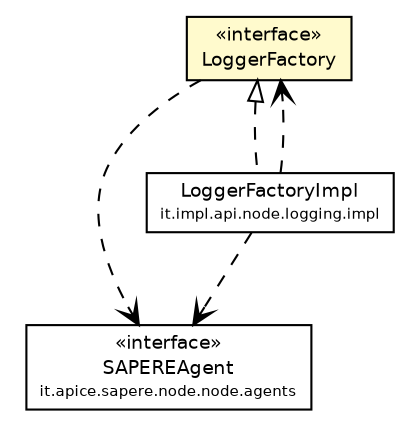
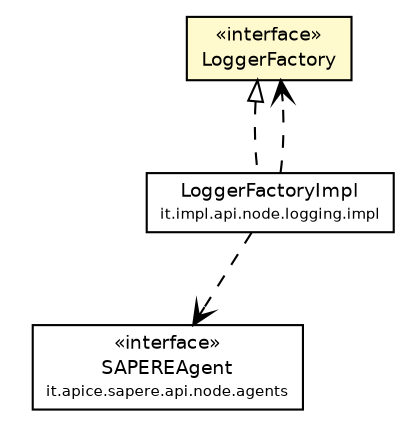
edge "LoggerFactory" -> "SAPEREAgent": removed
node "SAPEREAgent": text "it.apice.sapere.node.node.agents" -> "it.apice.sapere.api.node.agents"
